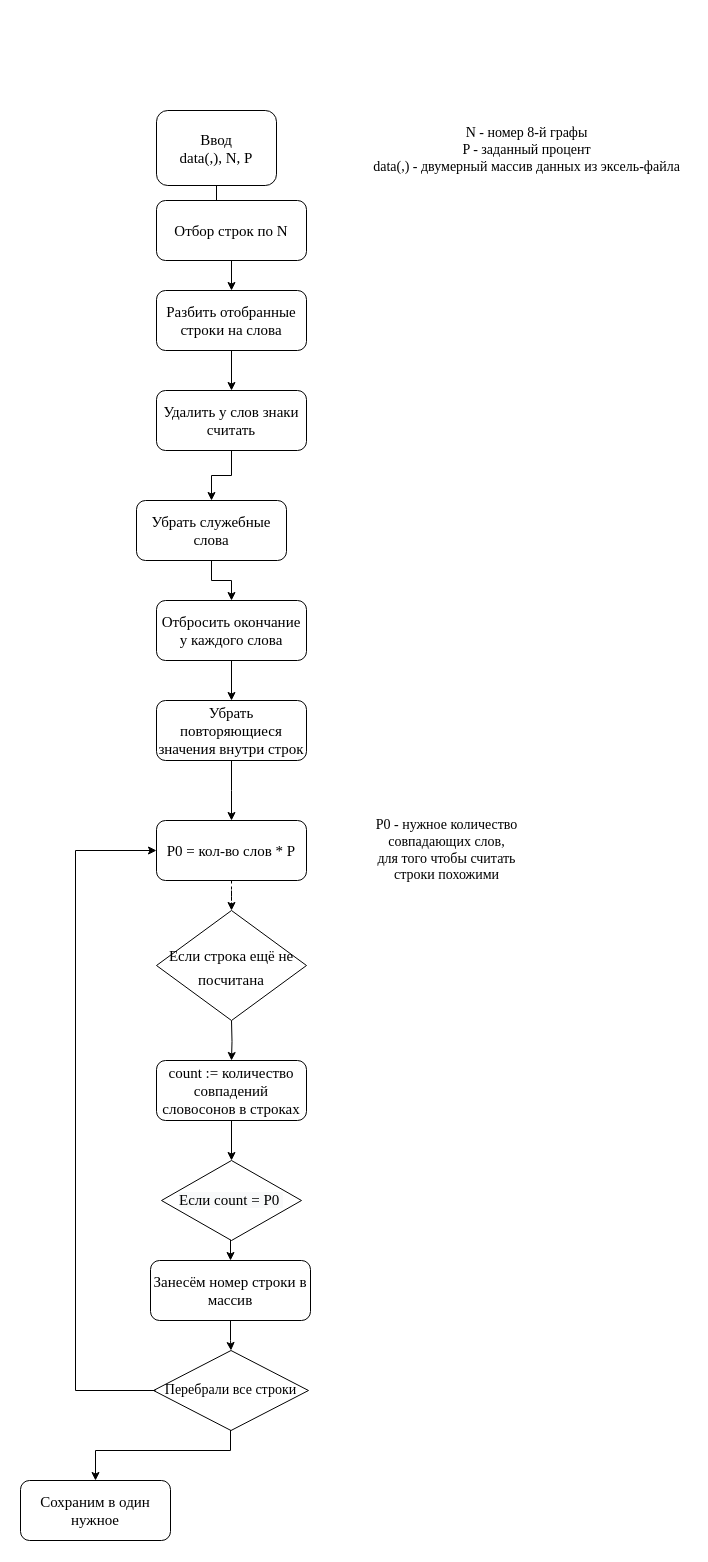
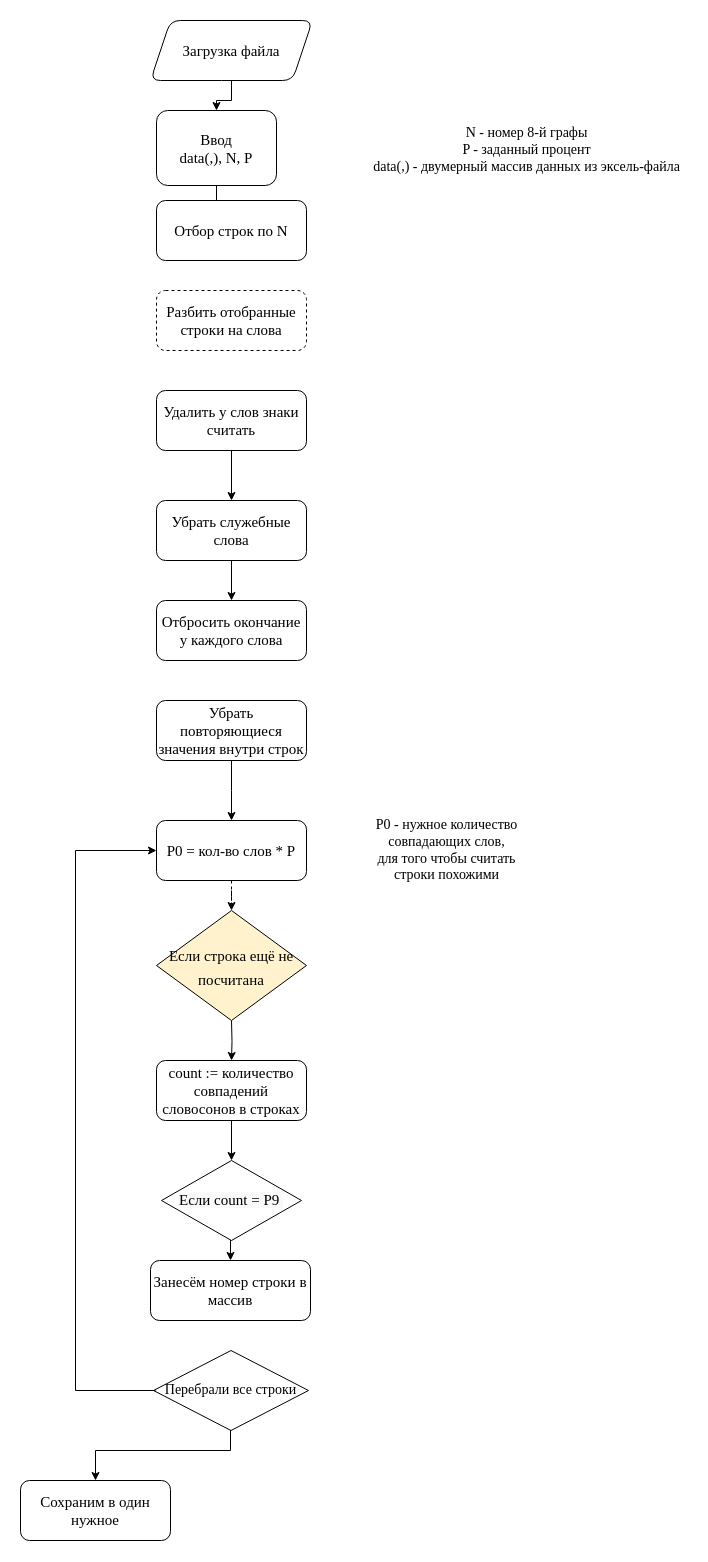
node "Загрузка файла": added
edge "Загрузка файла" -> "Вводdata(,), N, P": added
edge "Отбор строк по N" -> "Разбить отобранные строки на слова": removed
node "Разбить отобранные строки на слова": style solid -> dashed
edge "Разбить отобранные строки на слова" -> "Удалить у слов знаки считать": removed
node "Убрать служебные слова": moved (212, 531) -> (232, 531)
edge "Отбросить окончание у каждого слова" -> "Убрать повторяющиеся значения внутри строк": removed
node "Если строка ещё не посчитана": fillcolor #ffffff -> #fff2cc
node "Если count = P0": label "Если count = P0" -> "Если count = P9"
edge "Занесём номер строки в массив" -> "Перебрали все строки": removed
